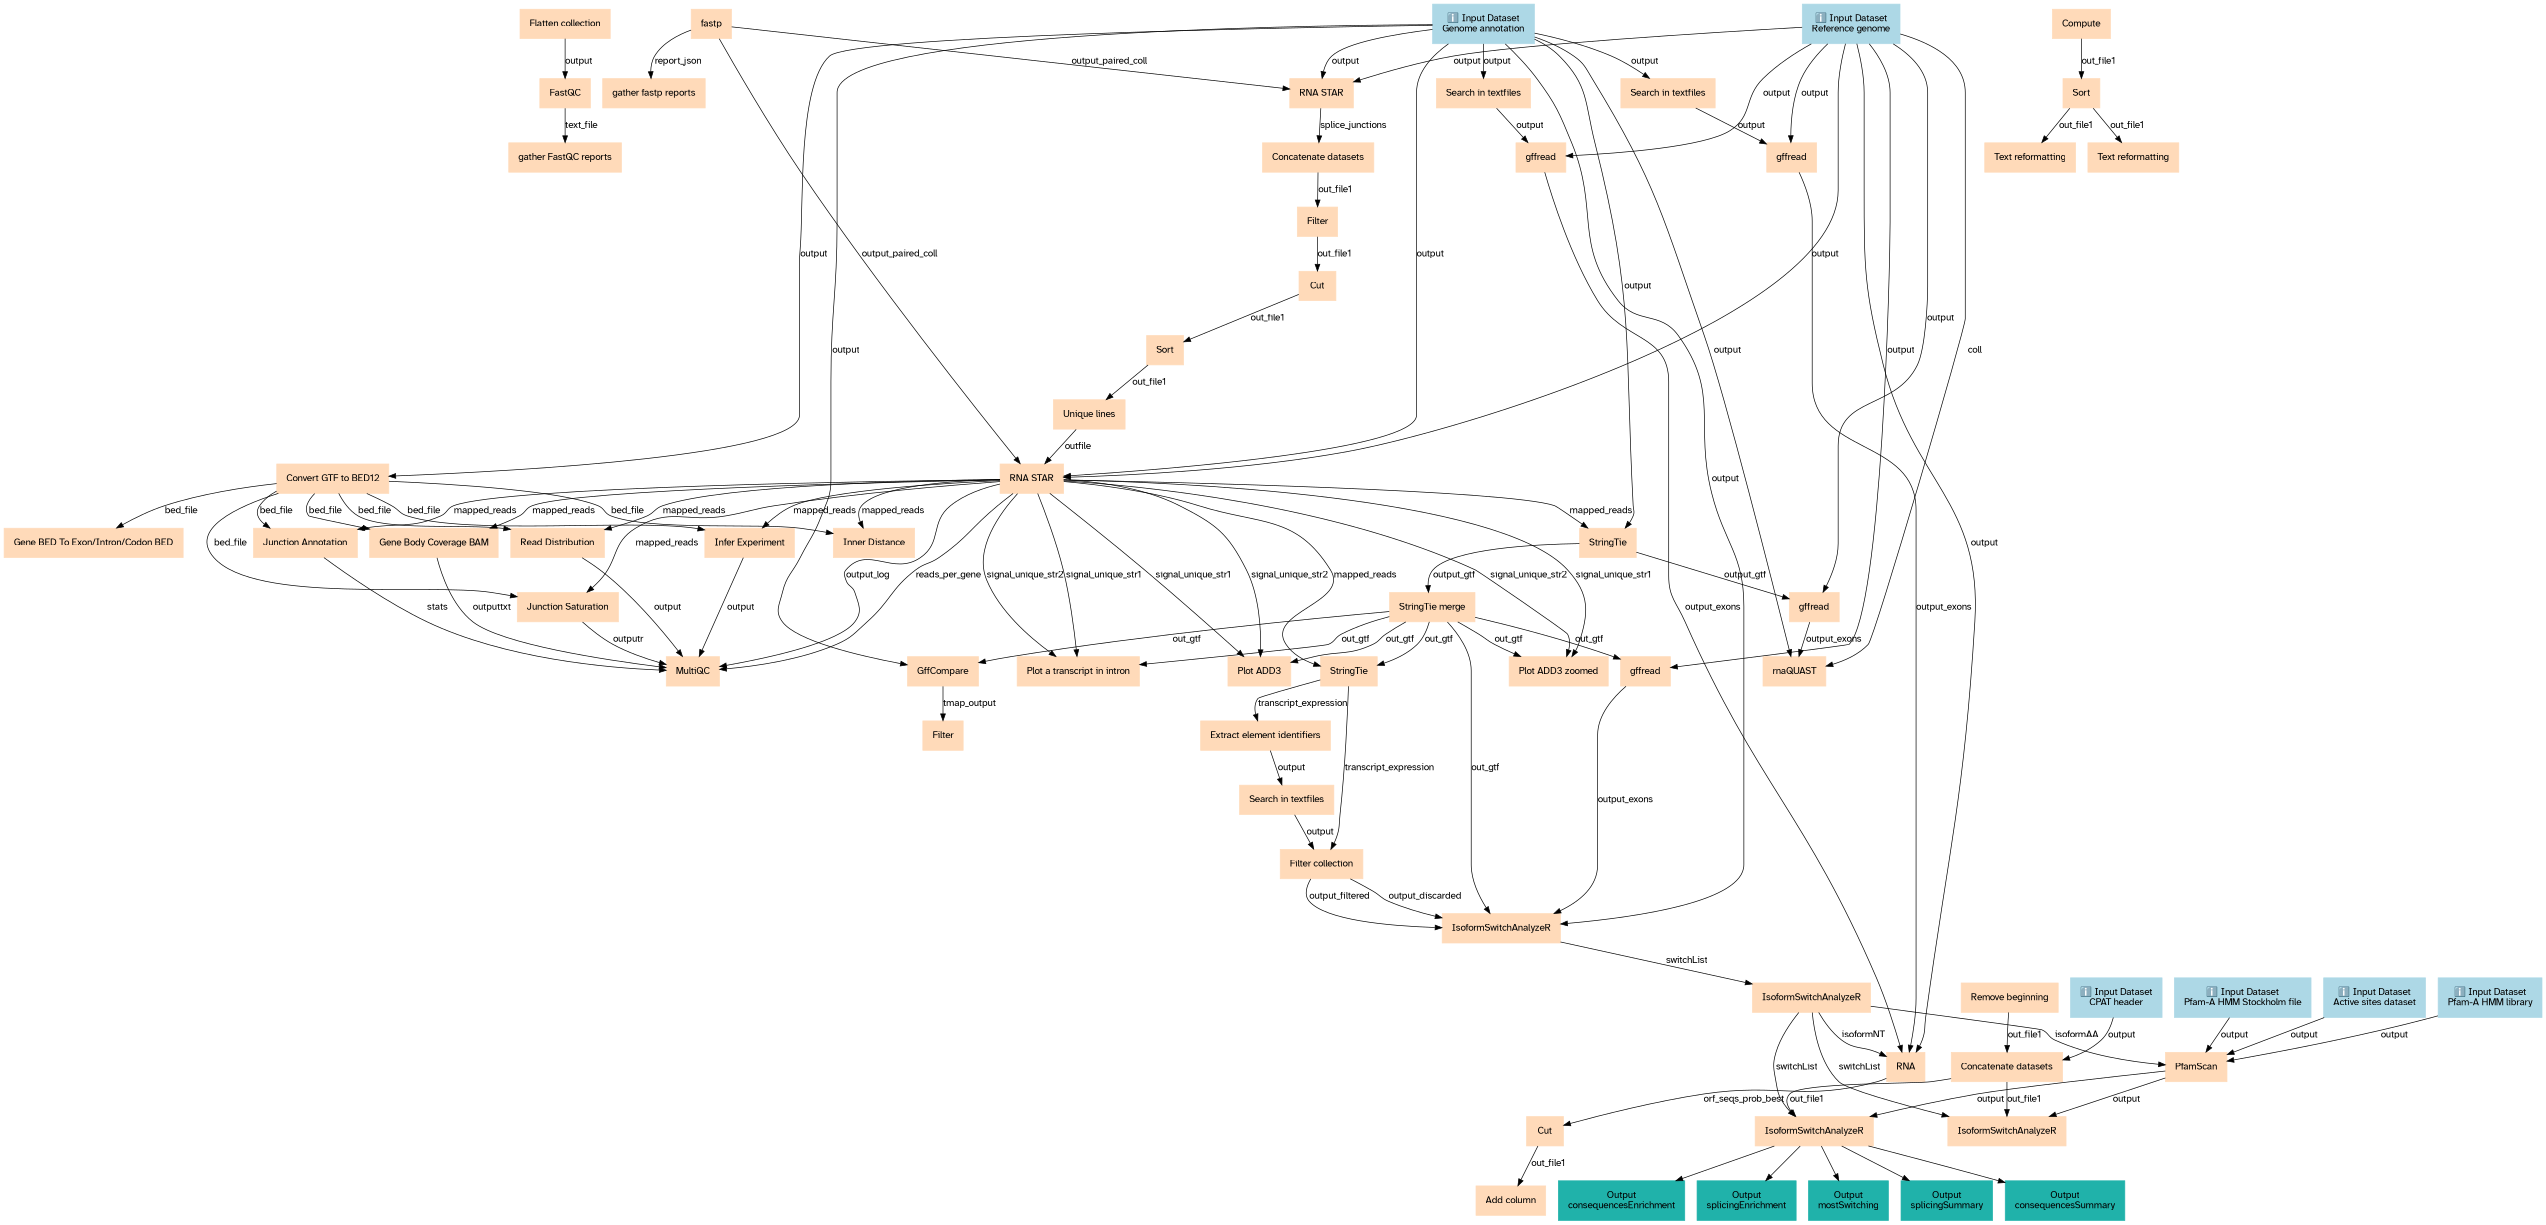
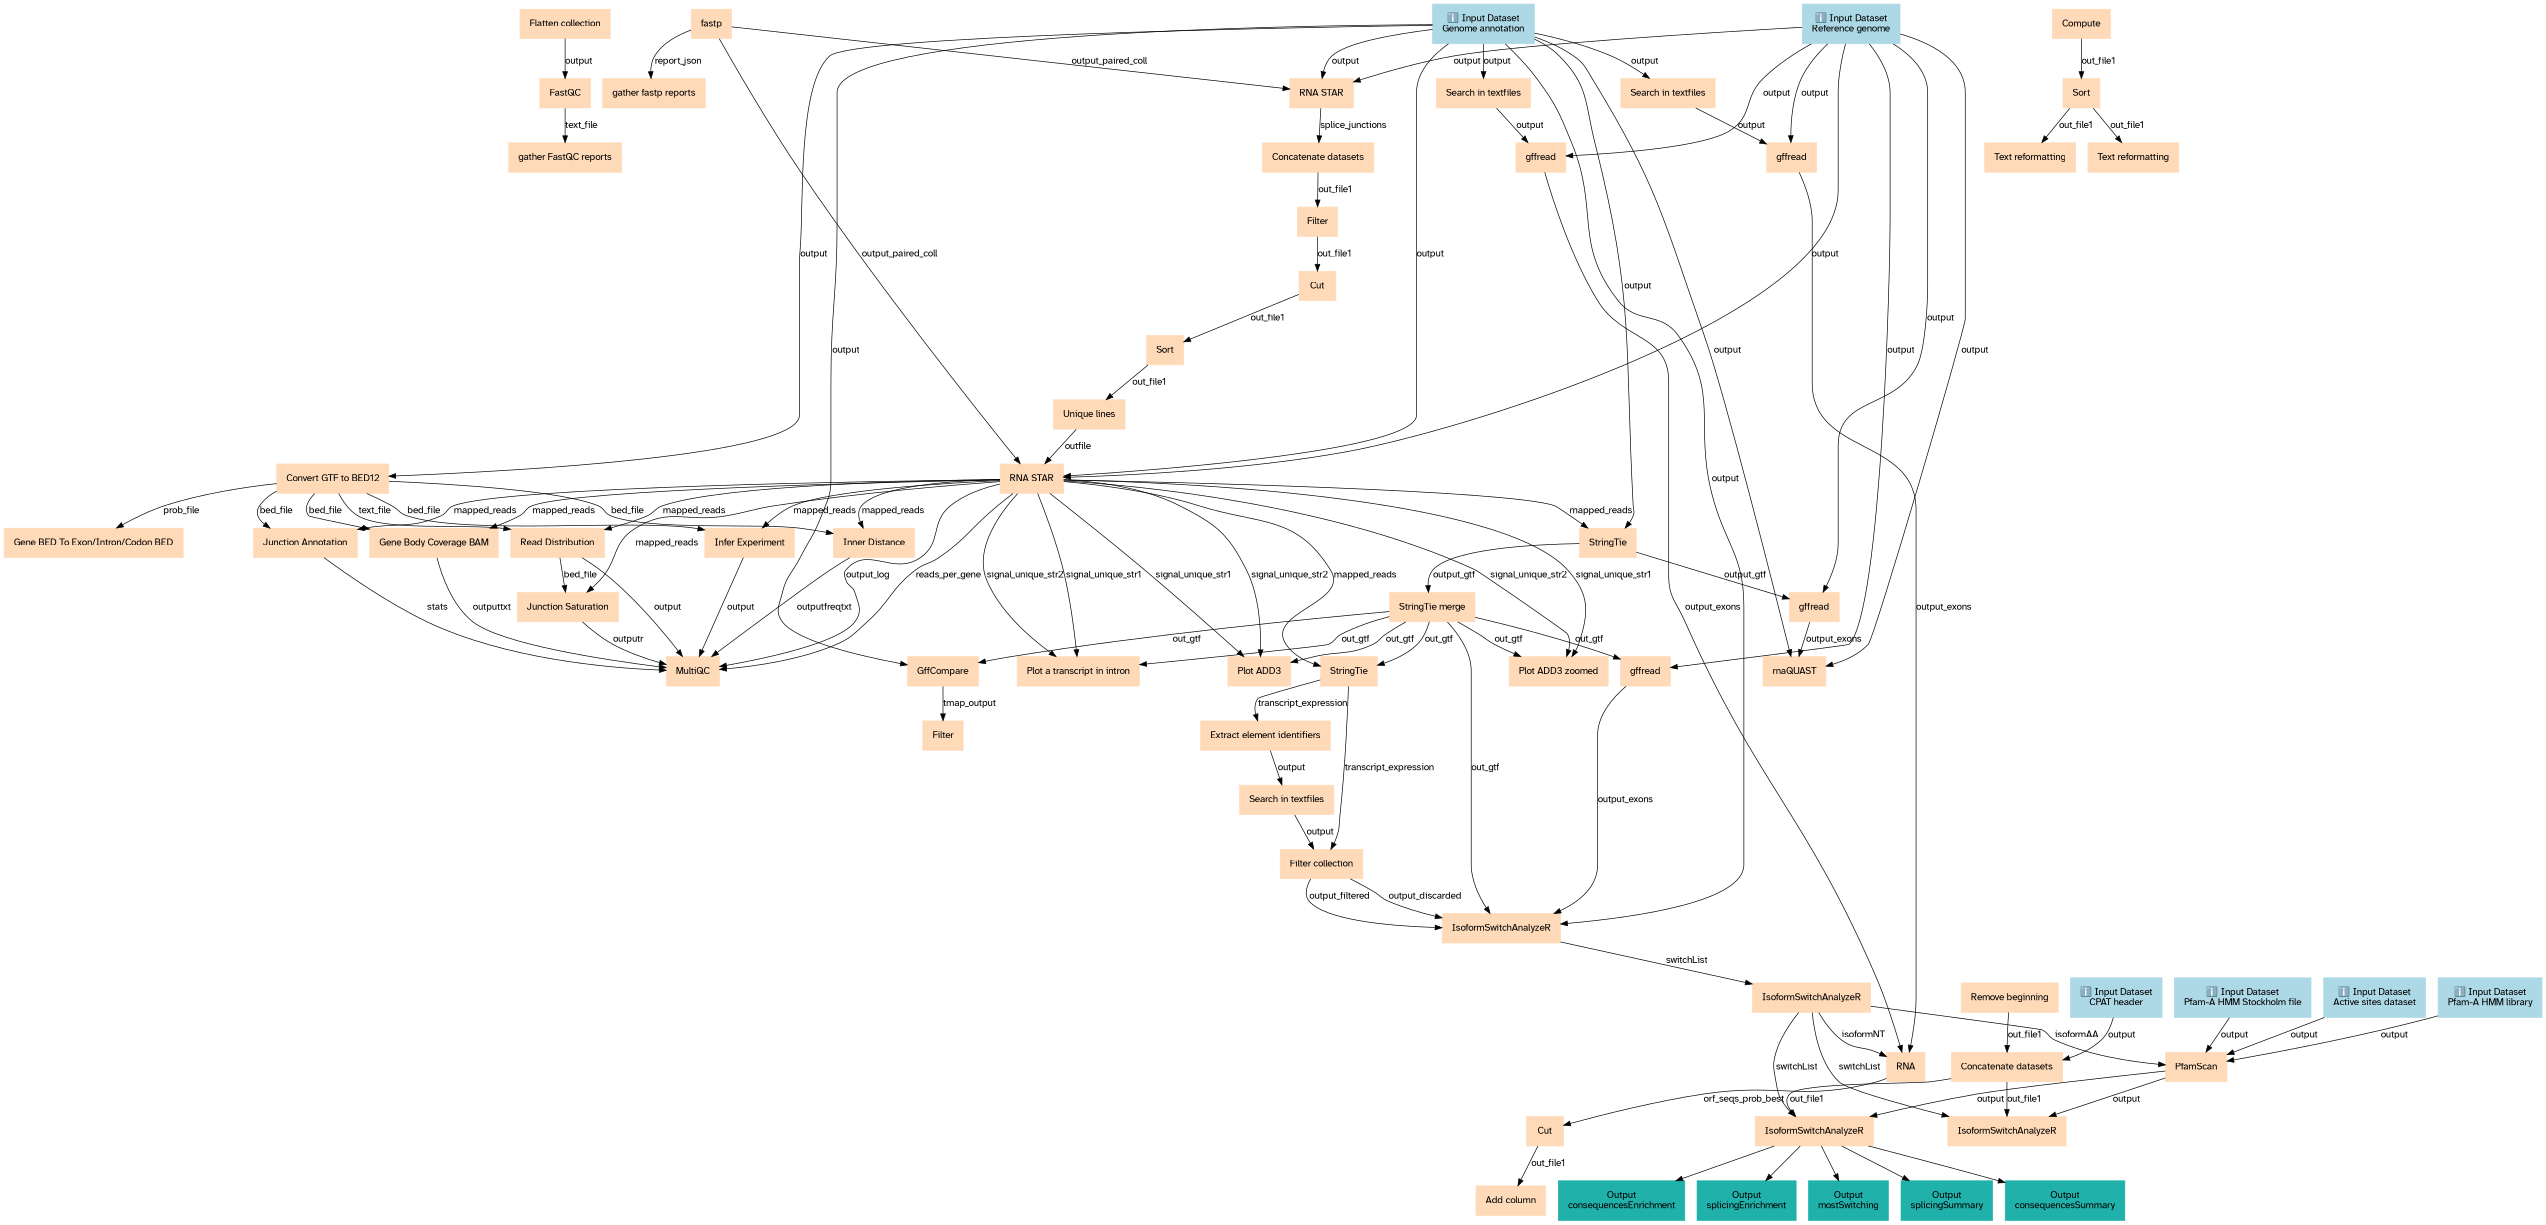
edge "ℹ️ Input Dataset Reference genome" -> "rnaQUAST": label "coll" -> "output"
edge "Convert GTF to BED12" -> "Gene BED To Exon/Intron/Codon BED": label "bed_file" -> "prob_file"
edge "Convert GTF to BED12" -> "Read Distribution": label "bed_file" -> "text_file"
edge "ℹ️ Input Dataset Reference genome" -> "RNA": removed, label "output"
edge "Convert GTF to BED12" -> "Junction Saturation": now "Read Distribution" -> "Junction Saturation"
edge "Inner Distance" -> "MultiQC": added, label "outputfreqtxt"
